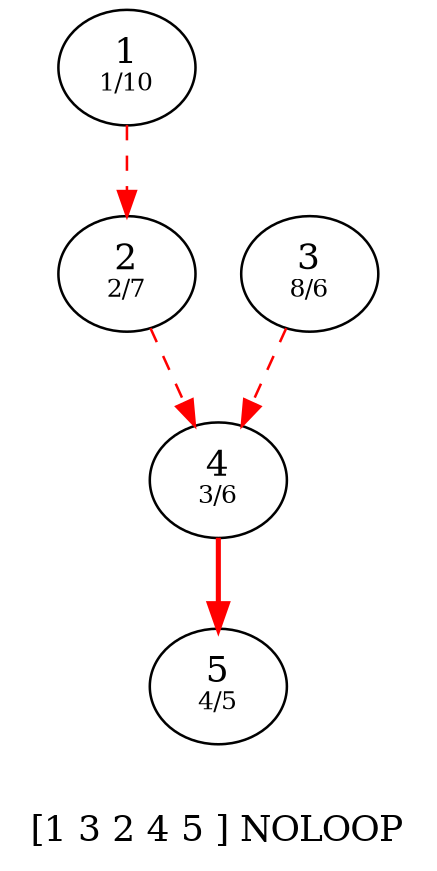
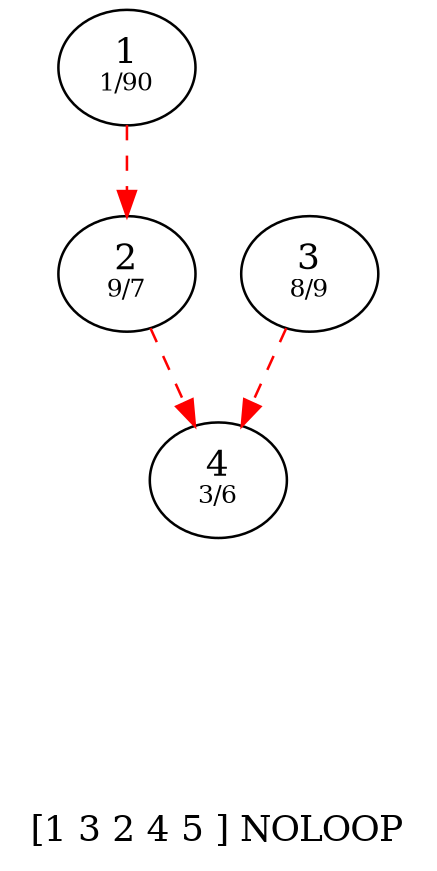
node "1": text "1/10" -> "1/90"
node "2": text "2/7" -> "9/7"
node "3": text "8/6" -> "8/9"
node "5": removed
